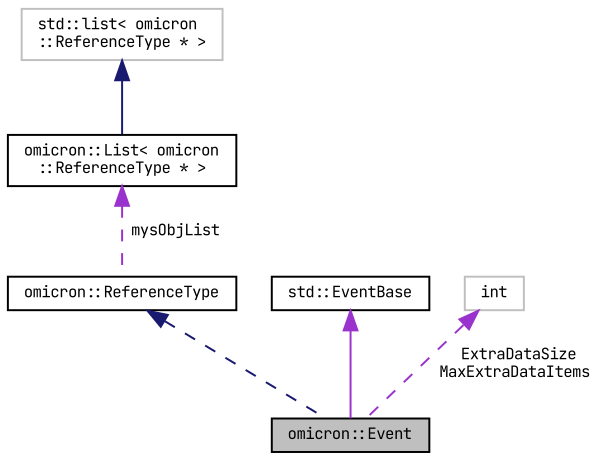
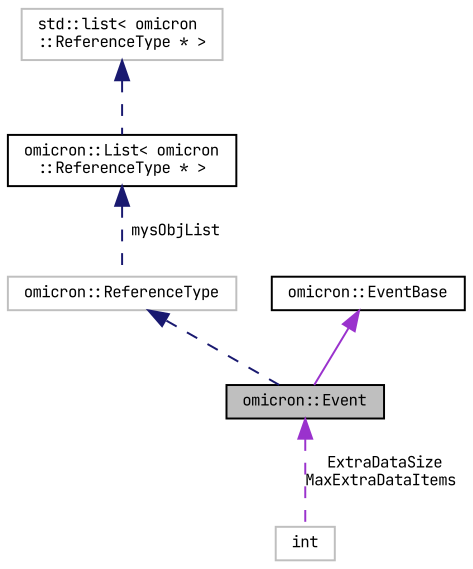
edge "omicron::List< omicron ::ReferenceType * >" -> "std::list< omicron ::ReferenceType * >": style solid -> dashed
edge "omicron::ReferenceType" -> "omicron::List< omicron ::ReferenceType * >": color darkorchid3 -> midnightblue
node "omicron::ReferenceType": color black -> grey75
node "std::EventBase": label "std::EventBase" -> "omicron::EventBase"
edge "omicron::Event" -> "int": reversed
